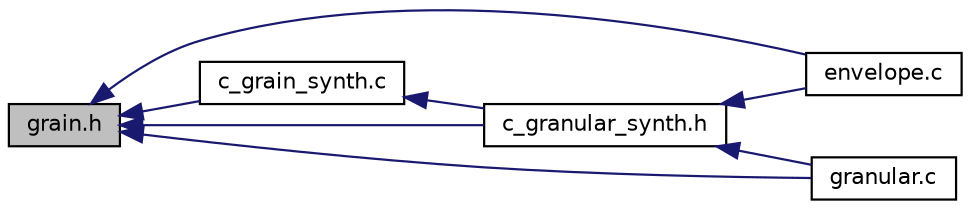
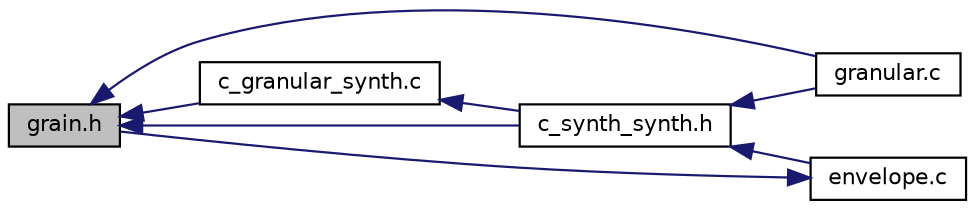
edge "envelope.c" -> "grain.h": reversed
node "c_grain_synth.c": label "c_grain_synth.c" -> "c_granular_synth.c"
node "c_granular_synth.h": label "c_granular_synth.h" -> "c_synth_synth.h"
